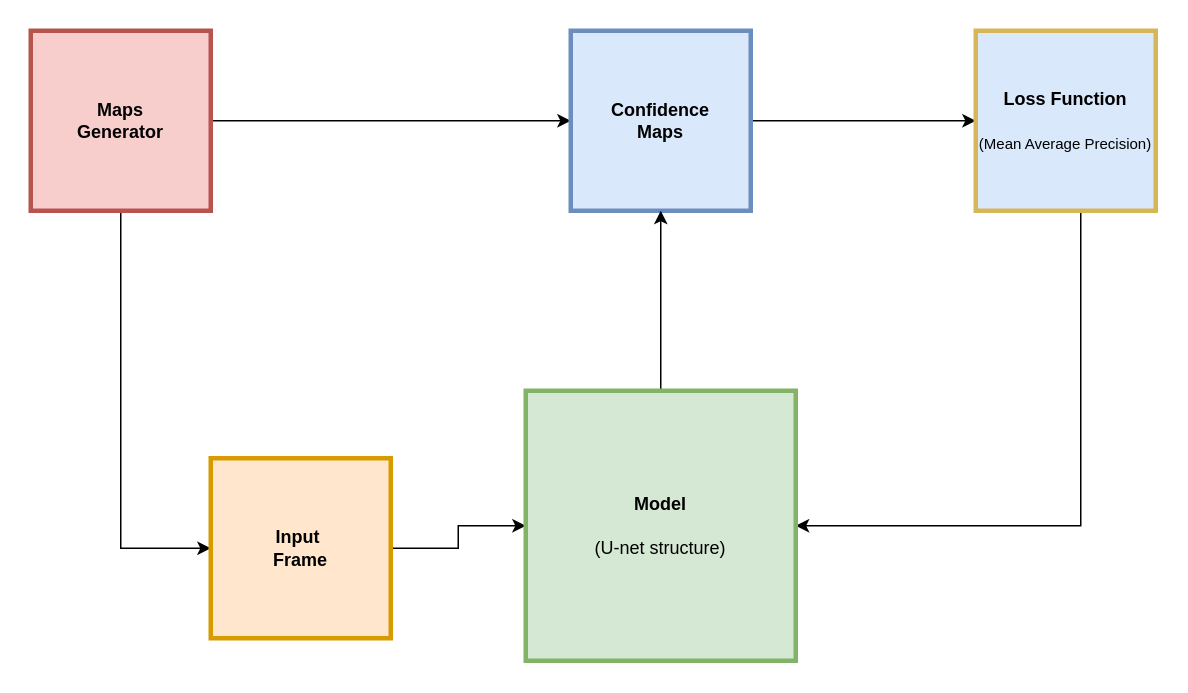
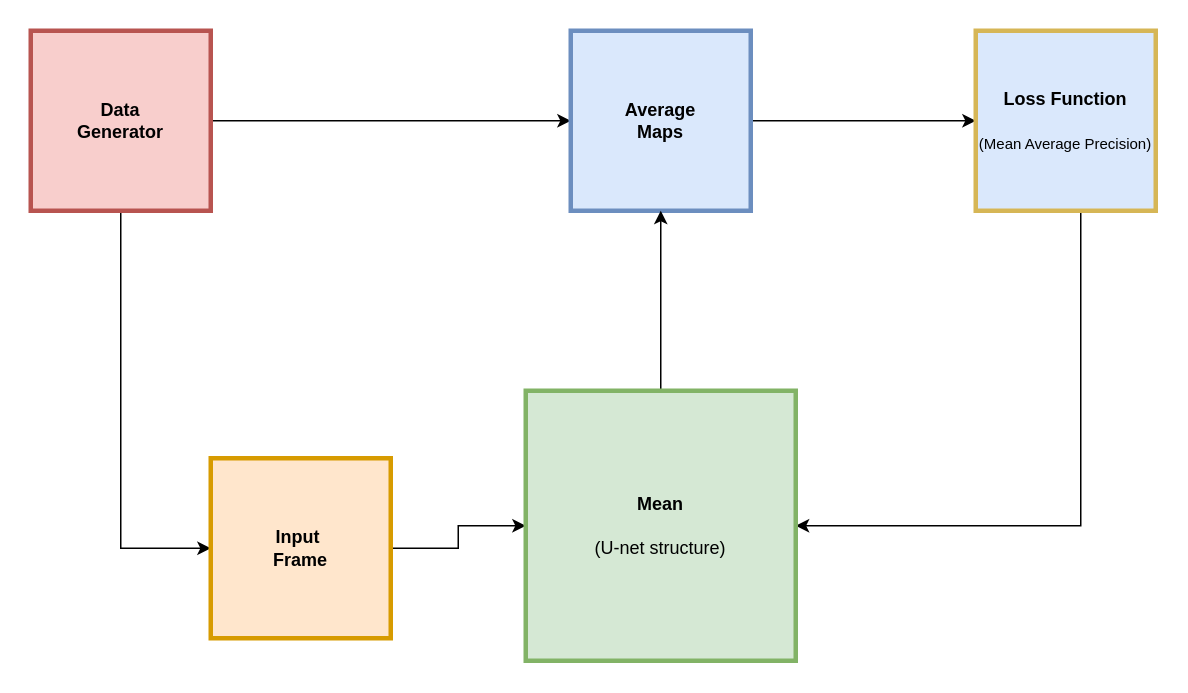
node "Maps Generator": label "Maps Generator" -> "Data Generator"
node "Confidence Maps": label "Confidence Maps" -> "Average Maps"
node "Model (U-net structure)": label "Model (U-net structure)" -> "Mean (U-net structure)"
